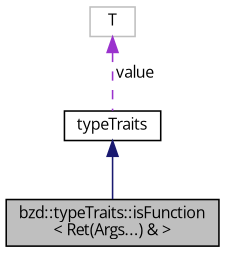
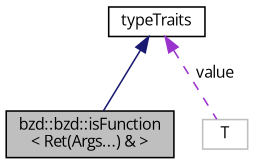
edge "typeTraits" -> "T": reversed
node "bzd::typeTraits::isFunction < Ret(Args...) & >": label "bzd::typeTraits::isFunction < Ret(Args...) & >" -> "bzd::bzd::isFunction < Ret(Args...) & >"
